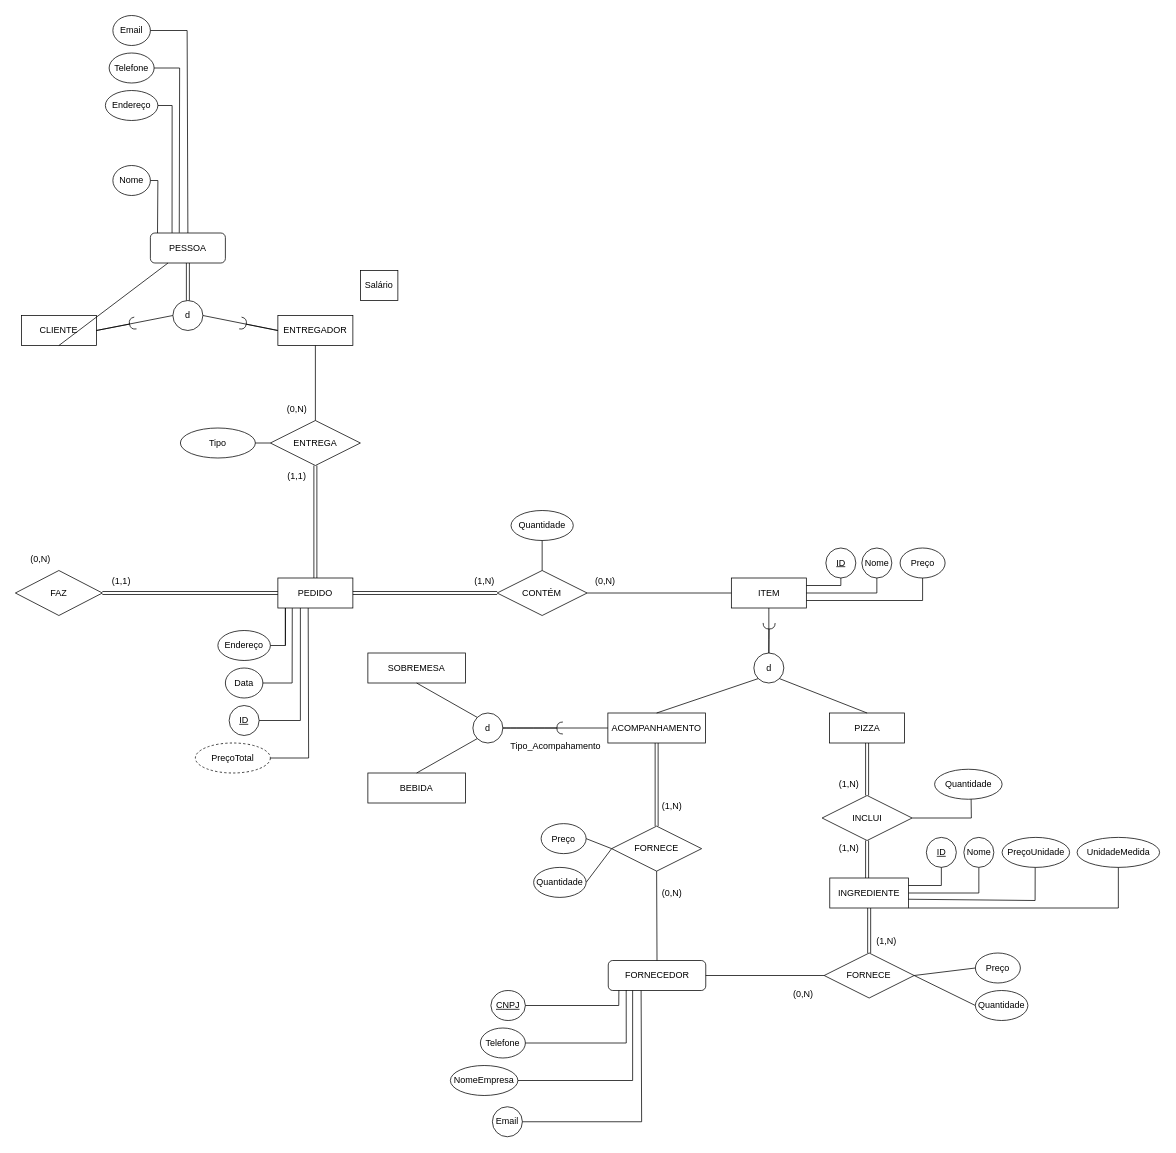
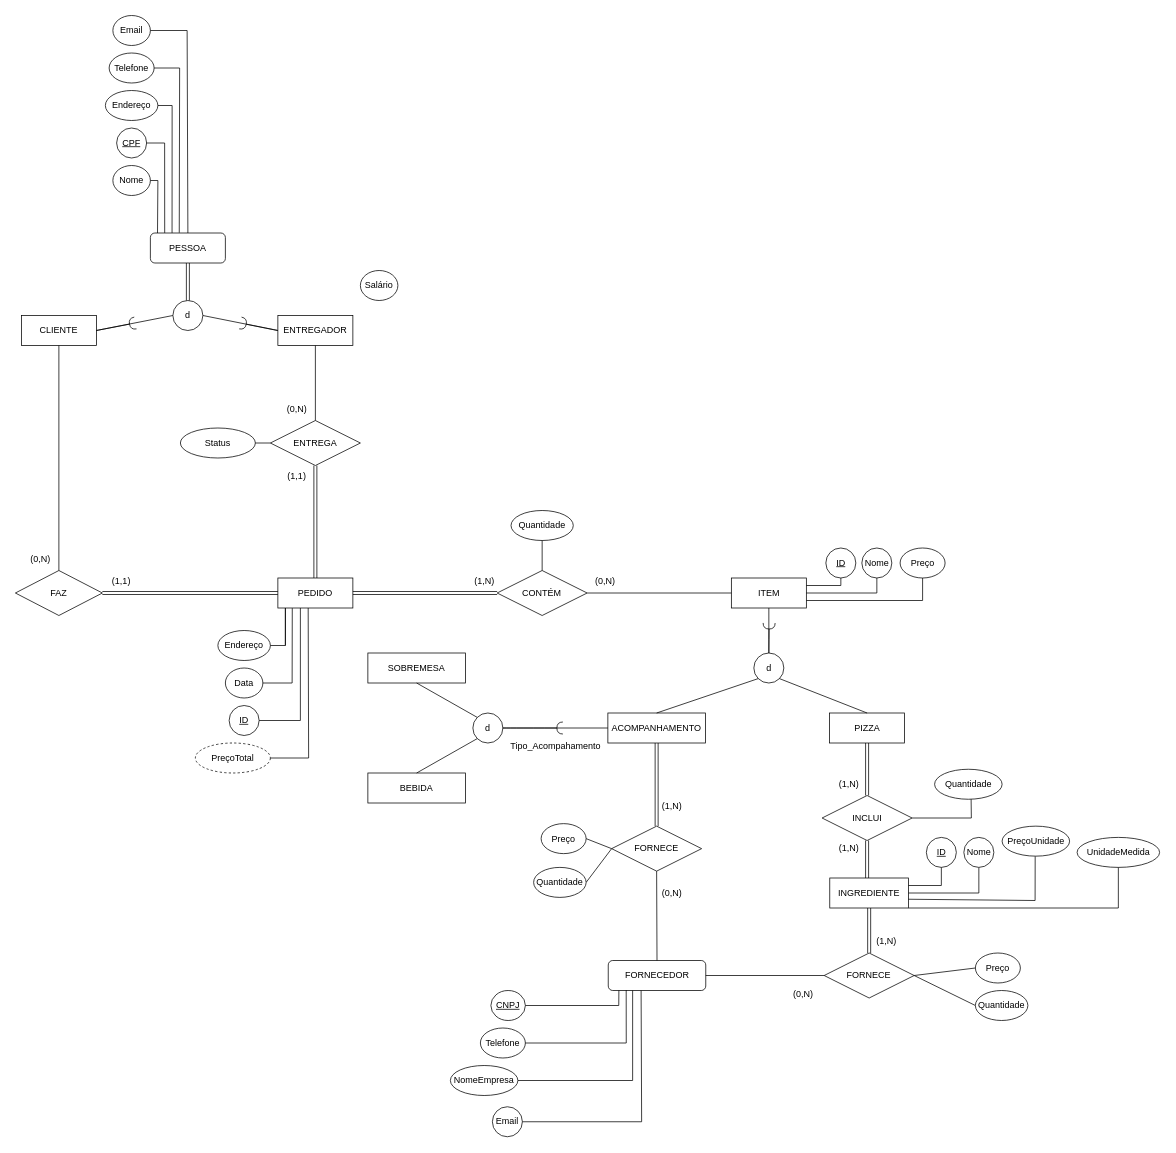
node "CPF": added
edge "CPF" -- "PESSOA": added
node "Salário": shape rectangle -> ellipse
edge "PESSOA" -- "CLIENTE": now "FAZ" -- "CLIENTE"
node "Tipo": label "Tipo" -> "Status"
node "PreçoUnidade": moved (1036, 852) -> (1036, 841)
